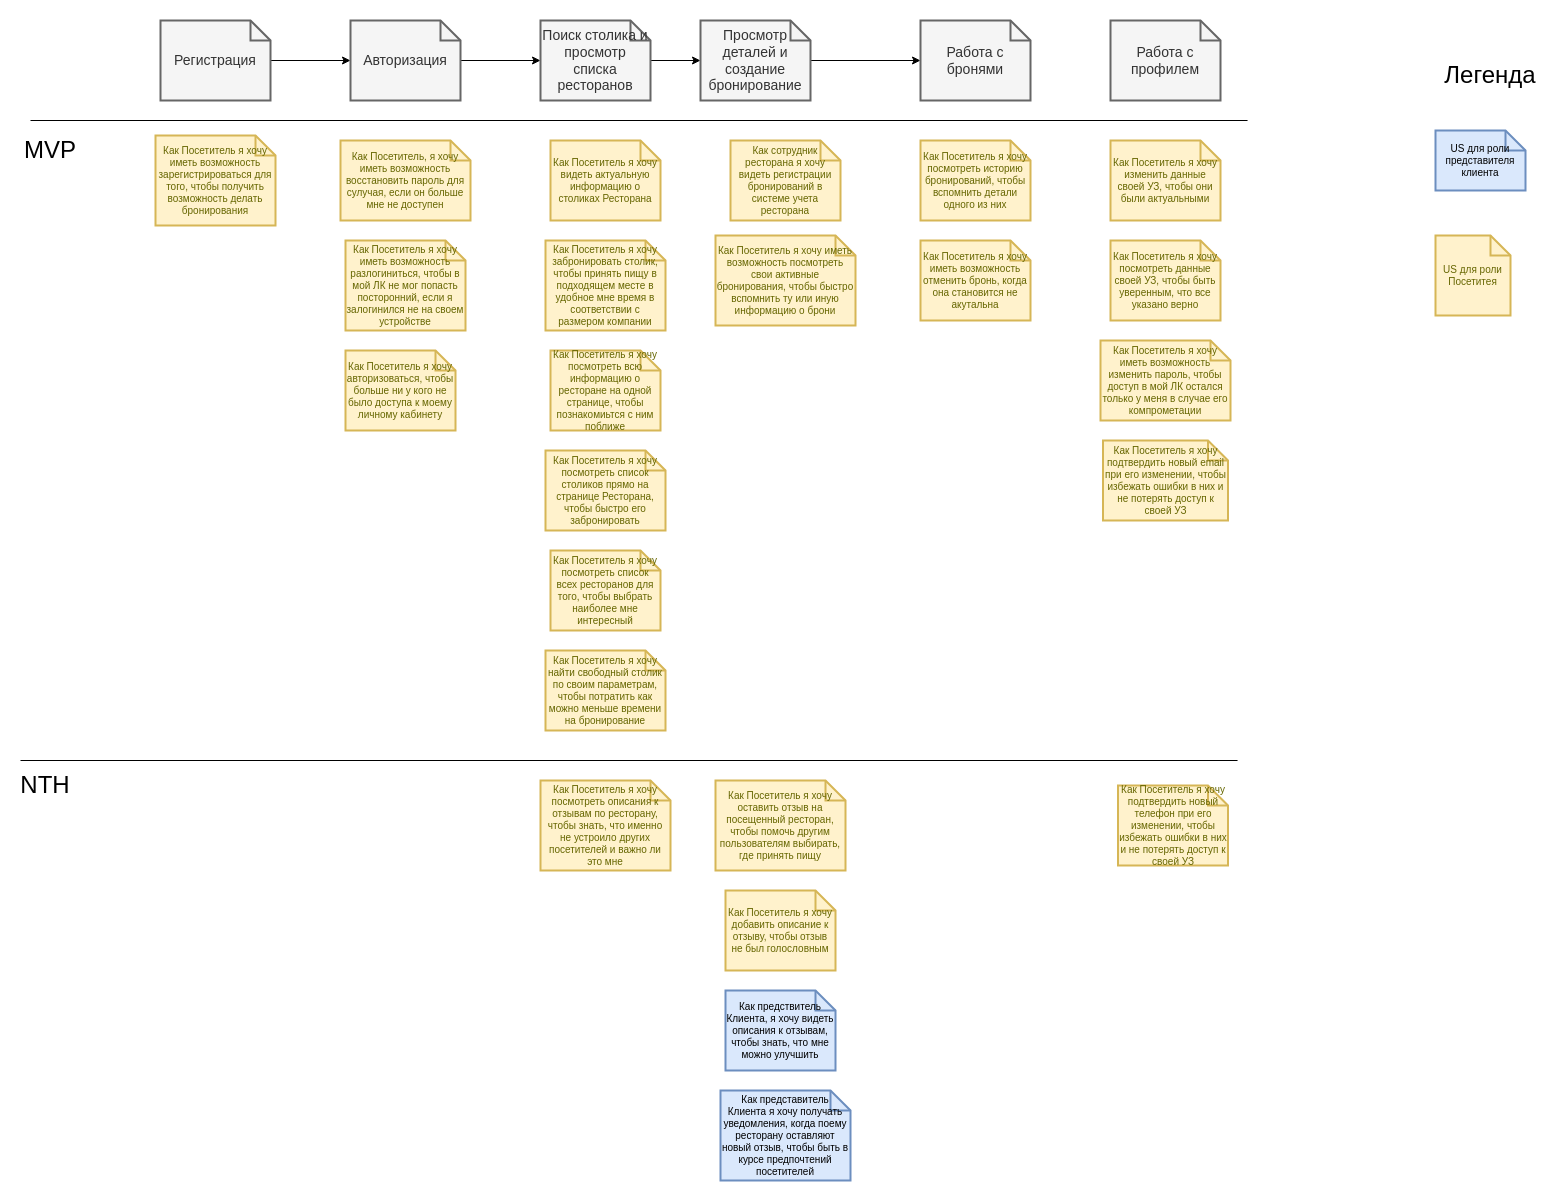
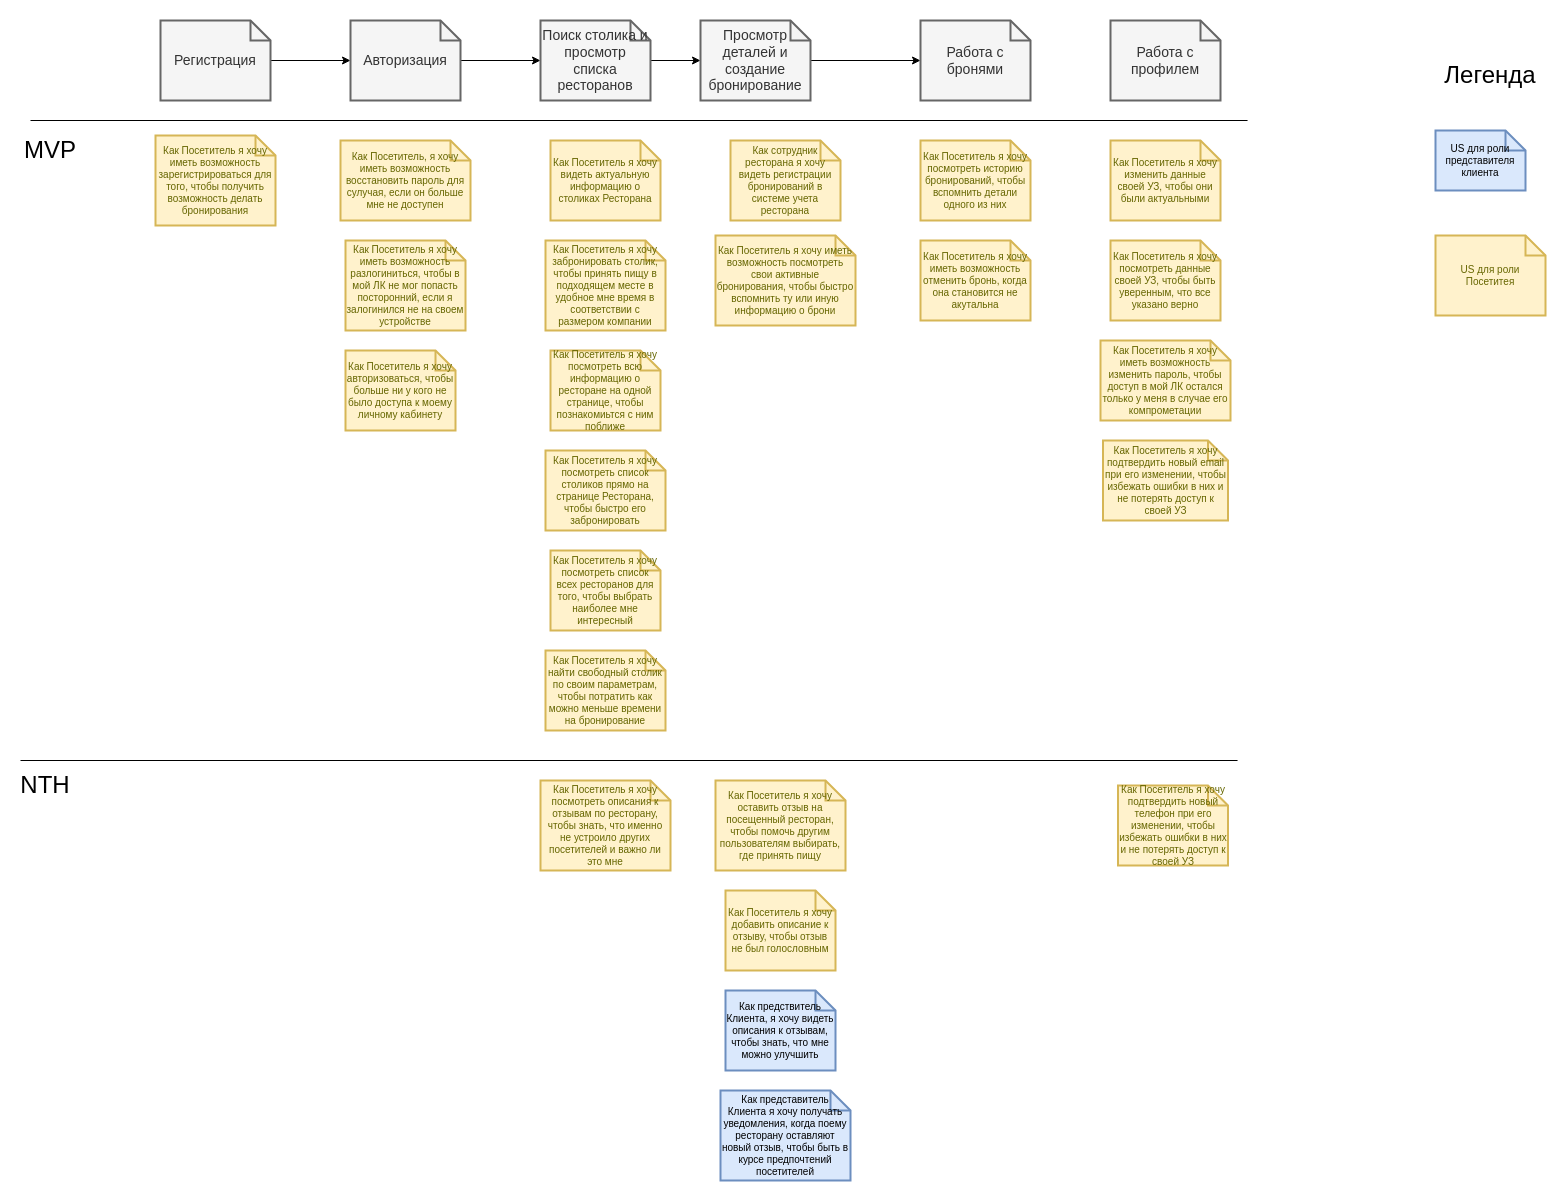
node "US для роли Посетитея": size 75x80 -> 110x80
